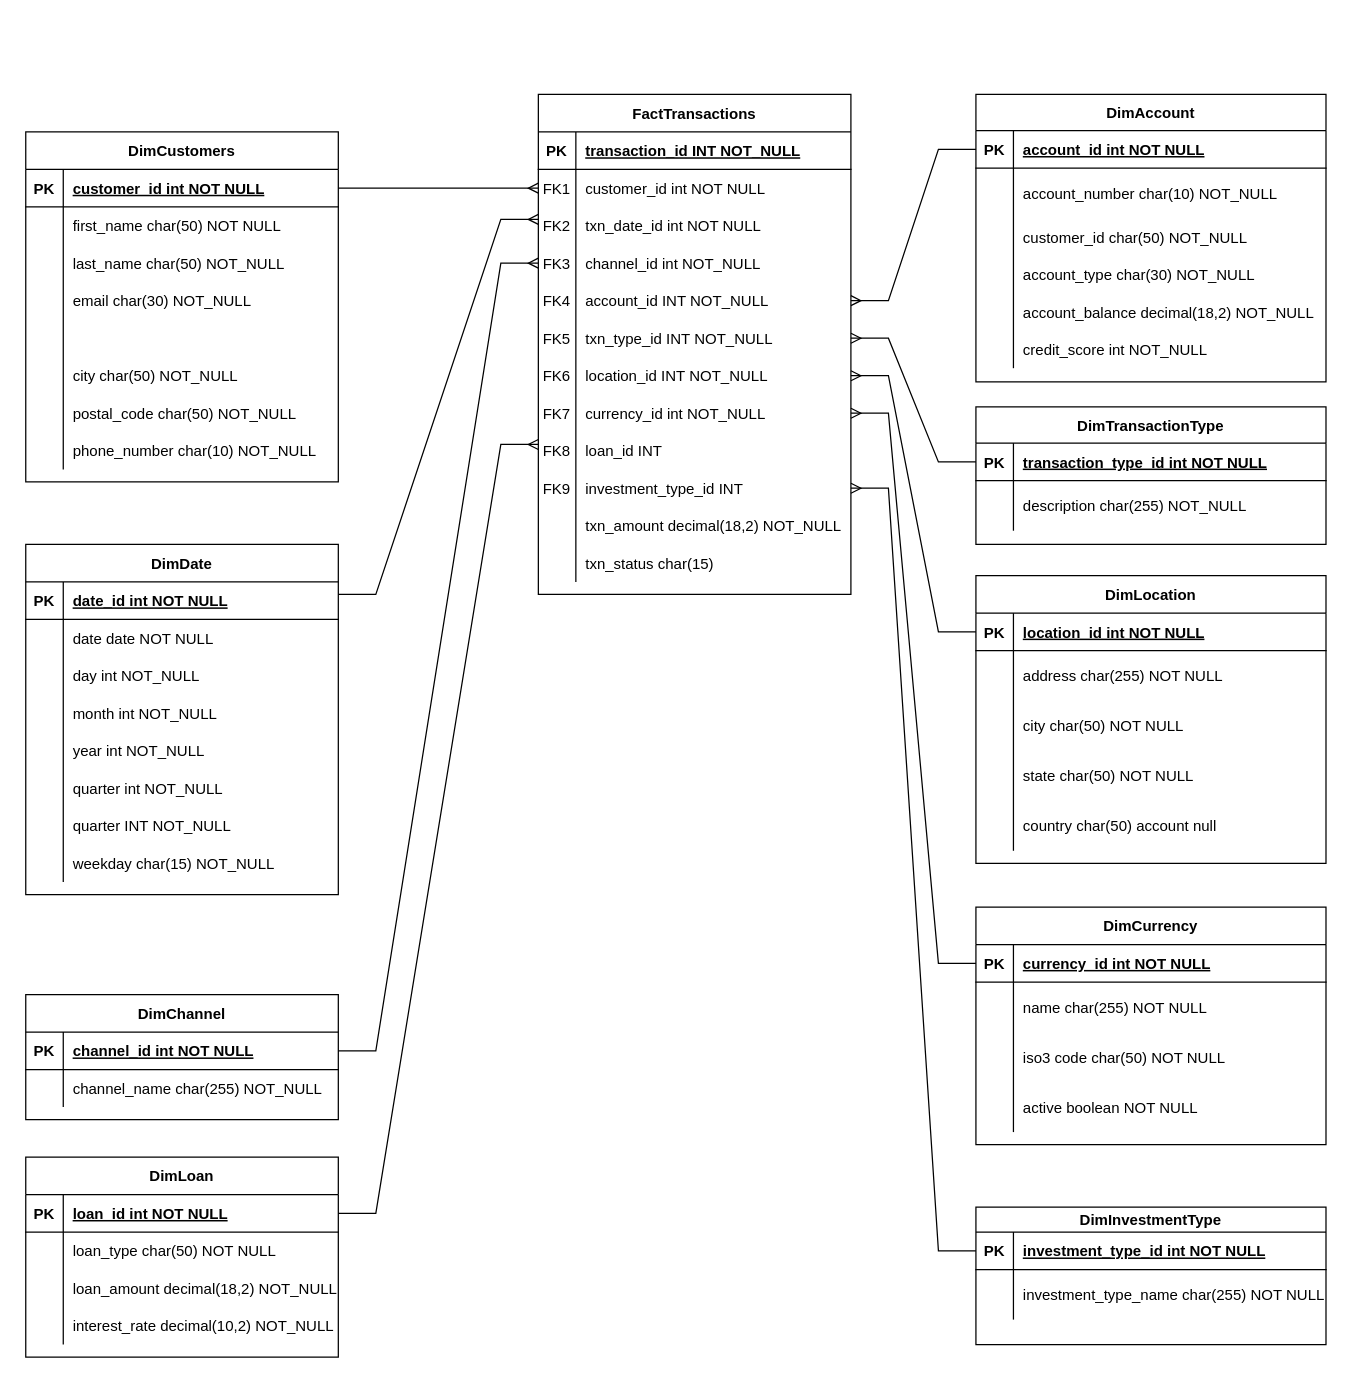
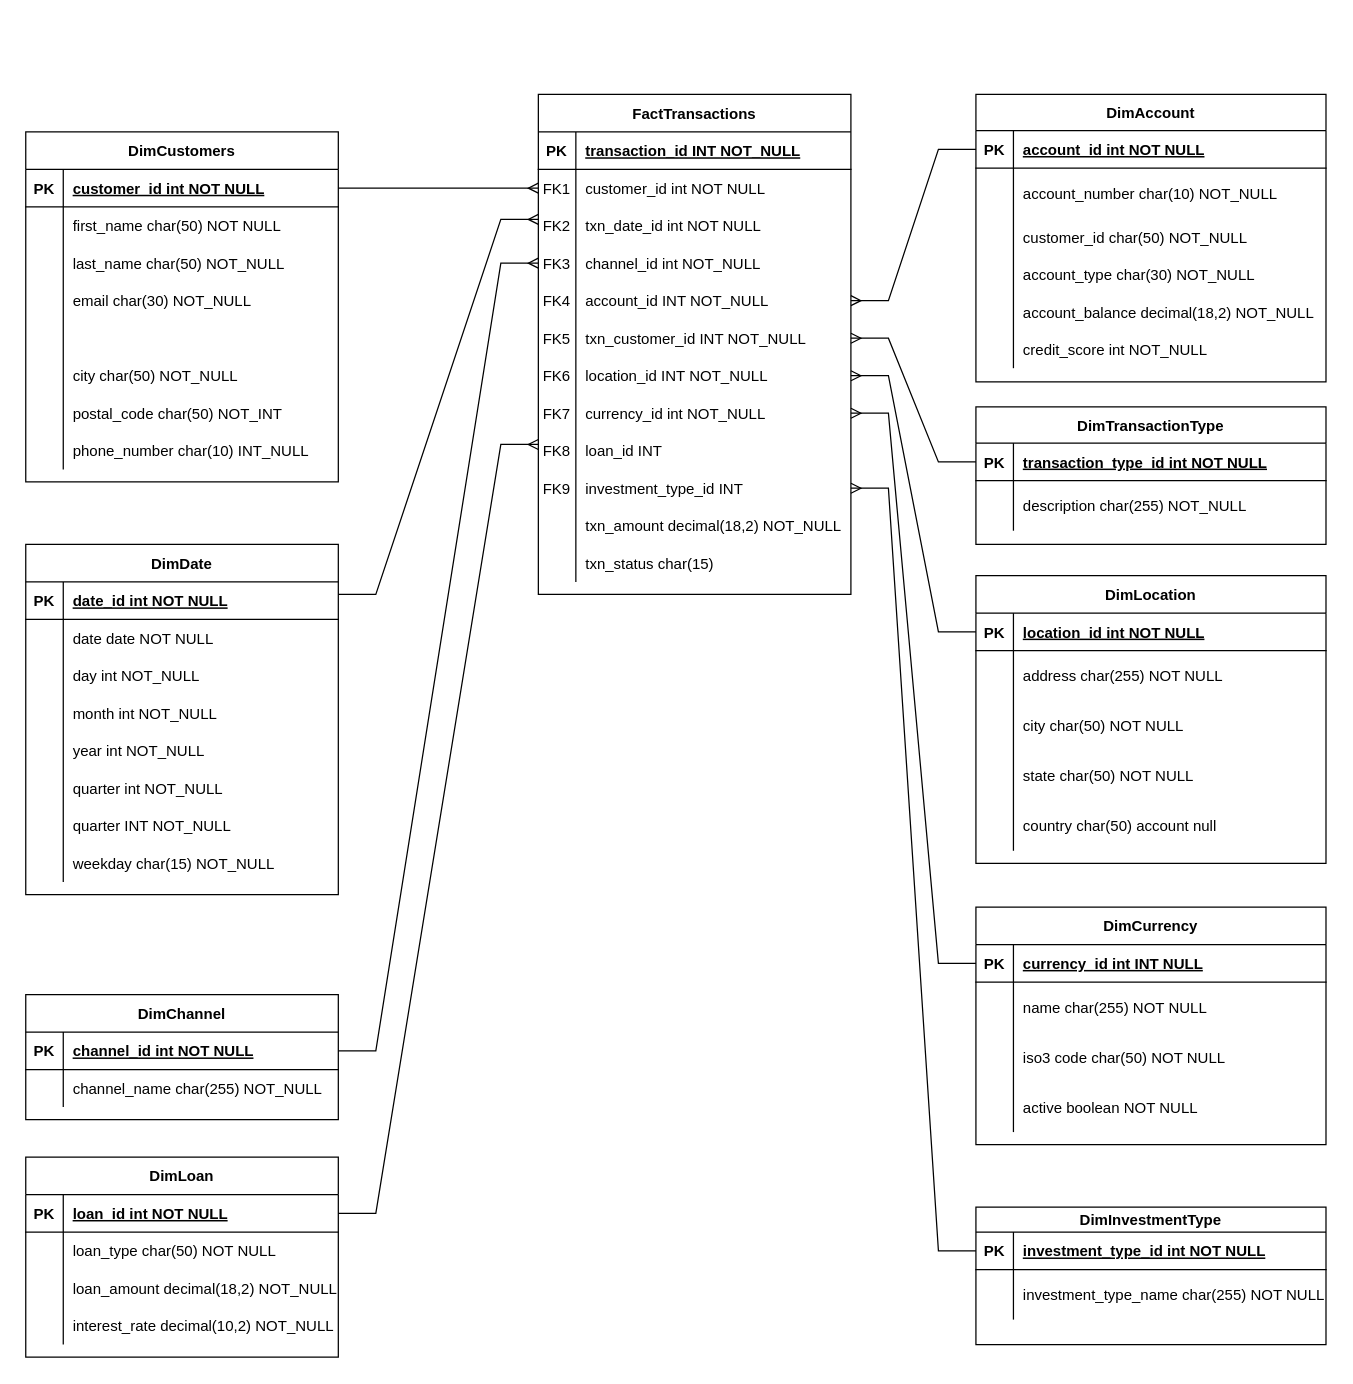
node "txn_type_id INT NOT_NULL": label "txn_type_id INT NOT_NULL" -> "txn_customer_id INT NOT_NULL"
node "postal_code char(50) NOT_NULL": label "postal_code char(50) NOT_NULL" -> "postal_code char(50) NOT_INT"
node "phone_number char(10) NOT_NULL": label "phone_number char(10) NOT_NULL" -> "phone_number char(10) INT_NULL"
node "currency_id int NOT NULL": label "currency_id int NOT NULL" -> "currency_id int INT NULL"
